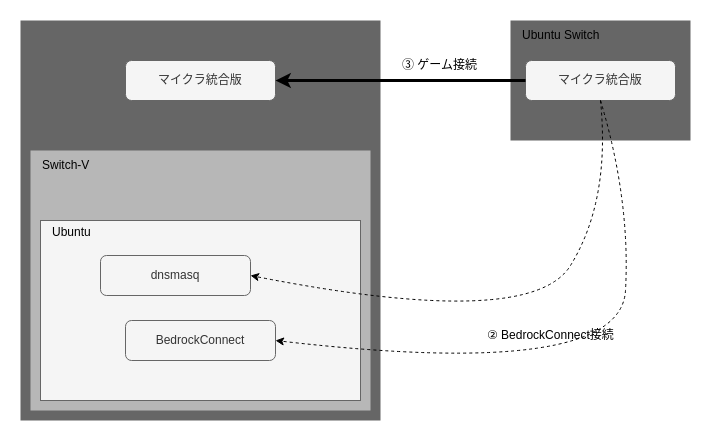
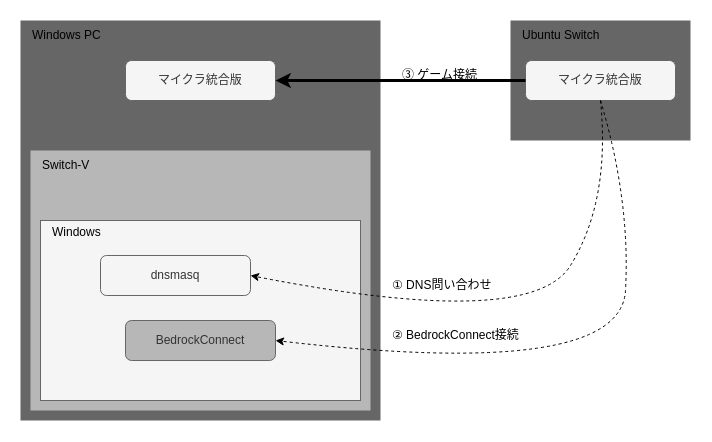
node "Windows PC": added
node "③ ゲーム接続": moved (441, 66) -> (441, 76)
node "Ubuntu": label "Ubuntu" -> "Windows"
node "① DNS問い合わせ": added
node "② BedrockConnect接続": moved (551, 336) -> (456, 336)
node "BedrockConnect": fillcolor #f5f5f5 -> #b7b7b7
